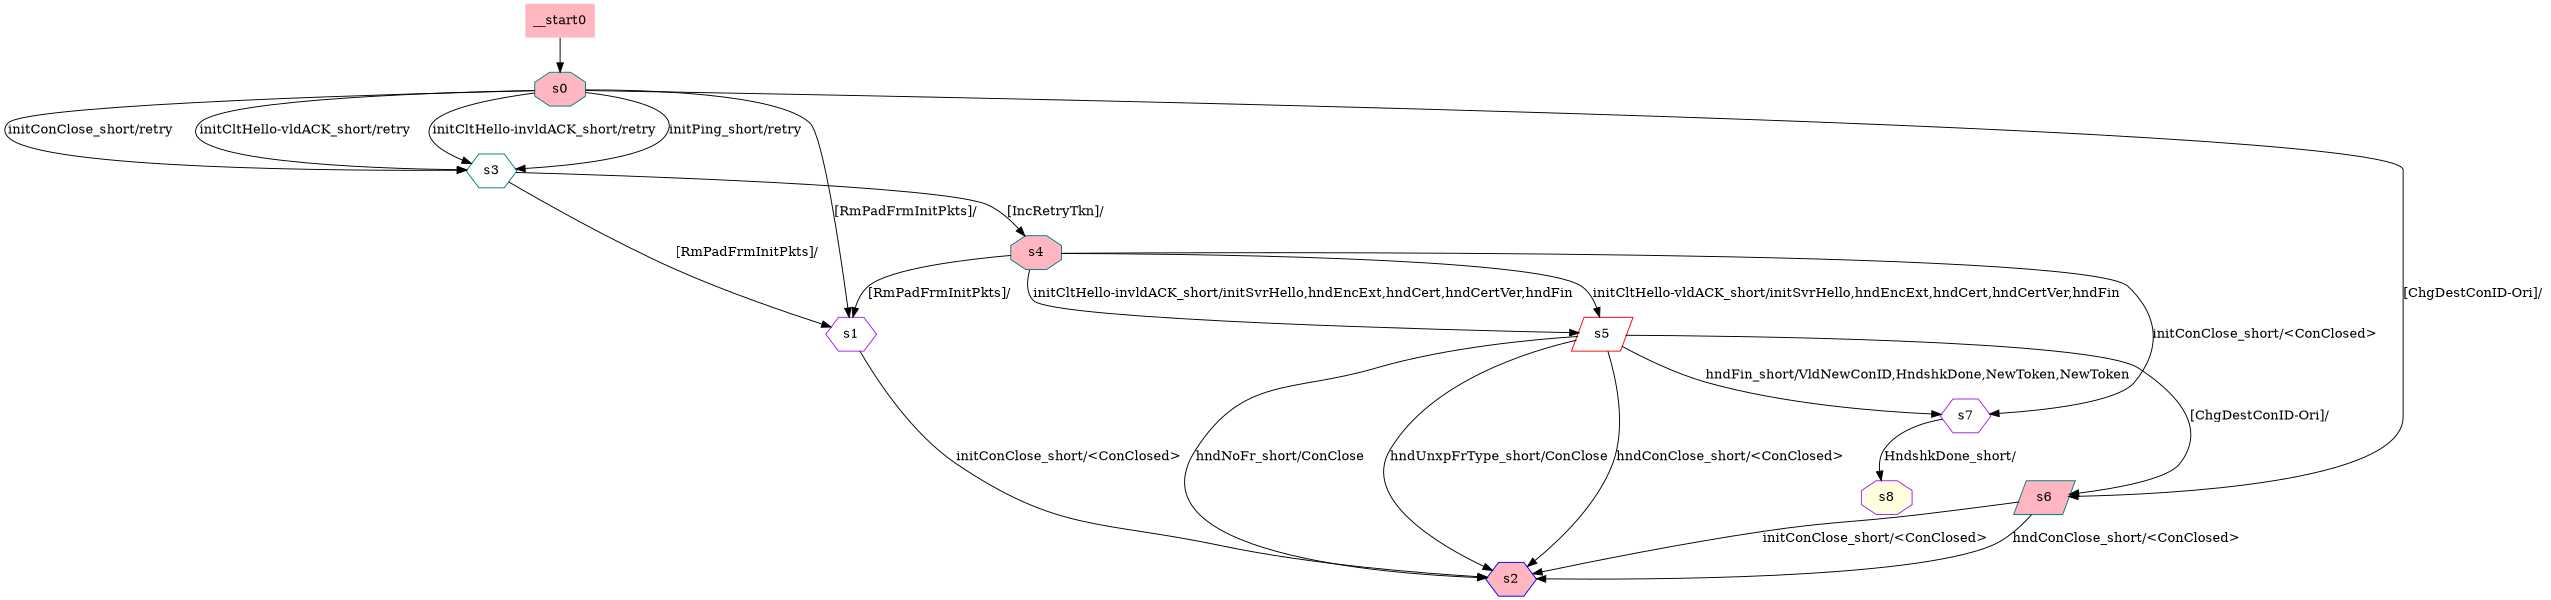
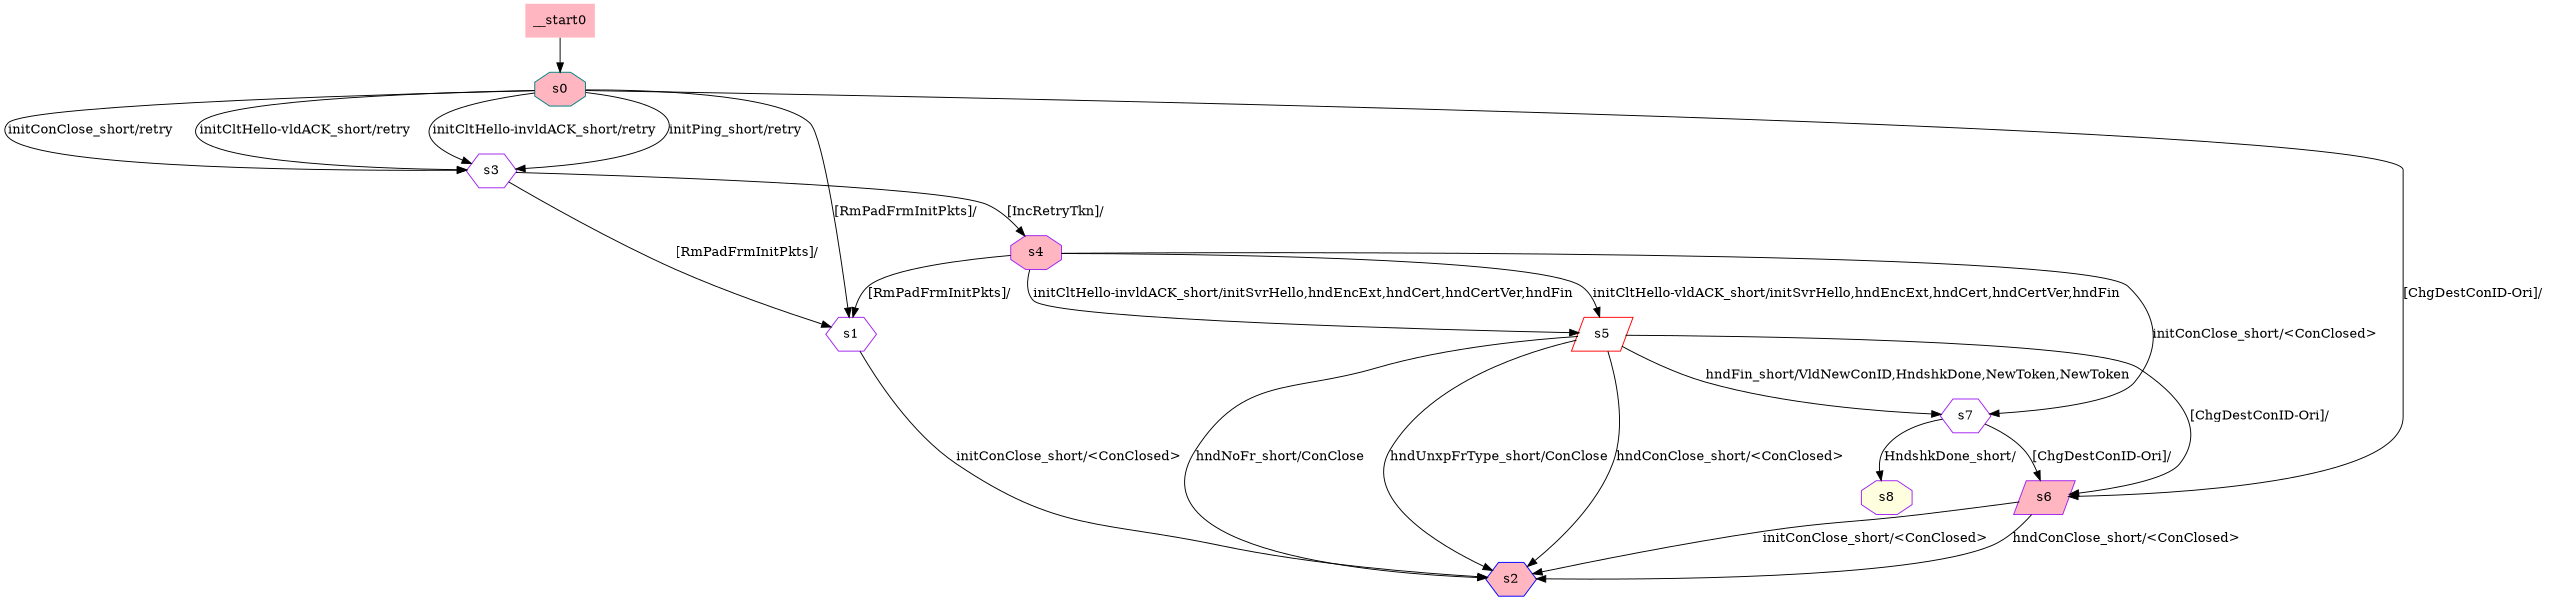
node "s3": color teal -> purple
node "s4": color teal -> purple
edge "s7" -> "s6": added, label "[ChgDestConID-Ori]/"
node "s6": color teal -> purple
